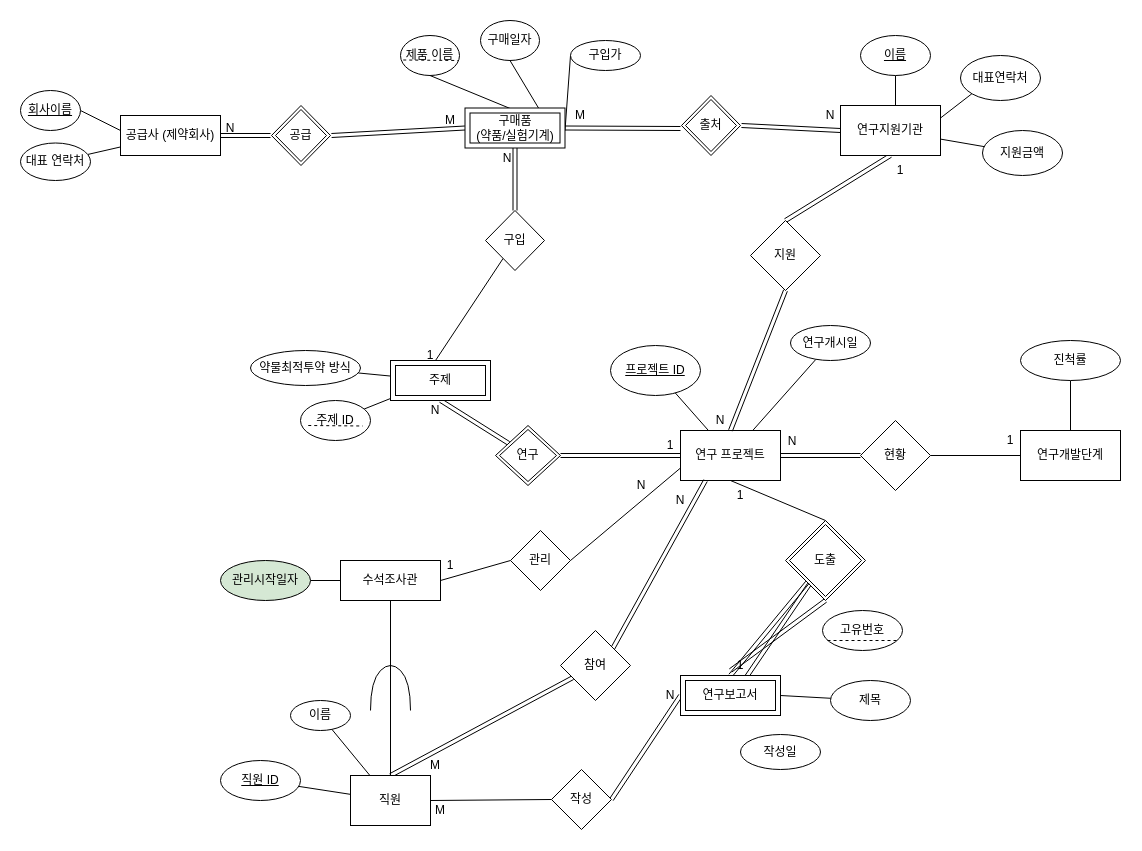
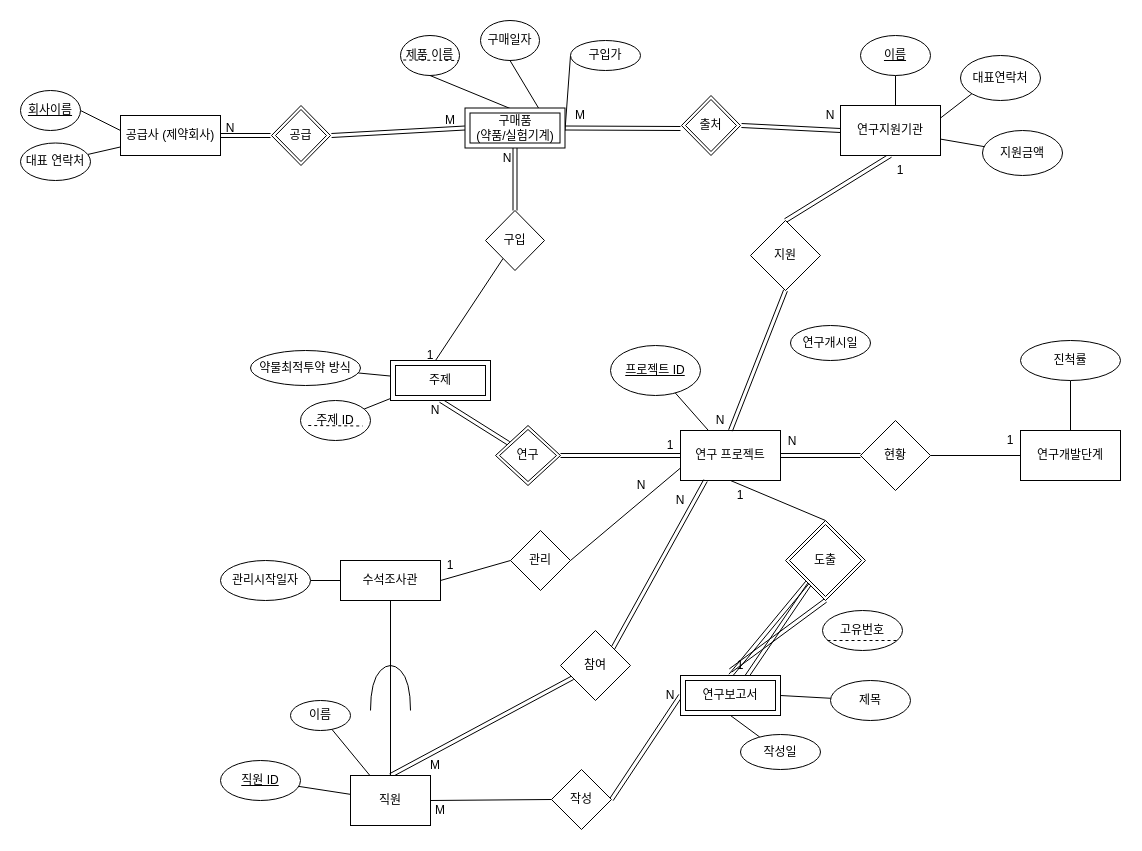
edge "연구개시일" -- "연구 프로젝트": removed
node "관리시작일자": fillcolor #d5e8d4 -> #ffffff
edge "연구보고서" -- "작성일": added
